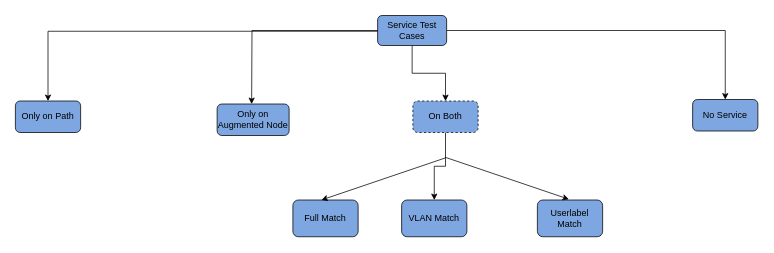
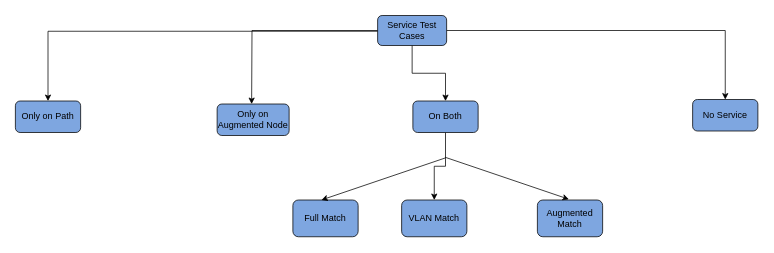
node "On Both": style dashed -> solid
node "Userlabel Match": label "Userlabel Match" -> "Augmented Match"
